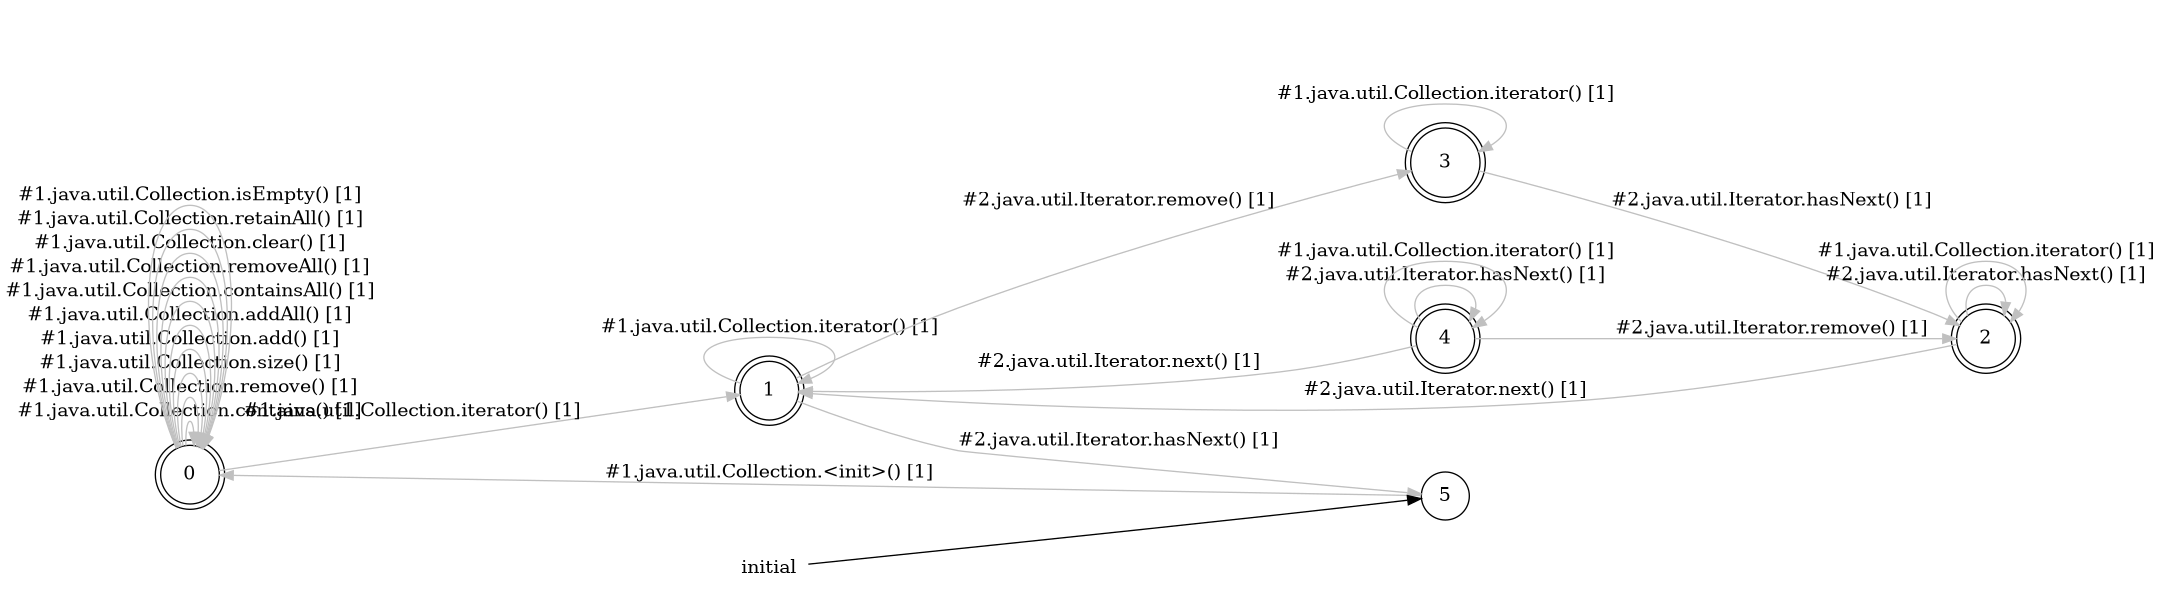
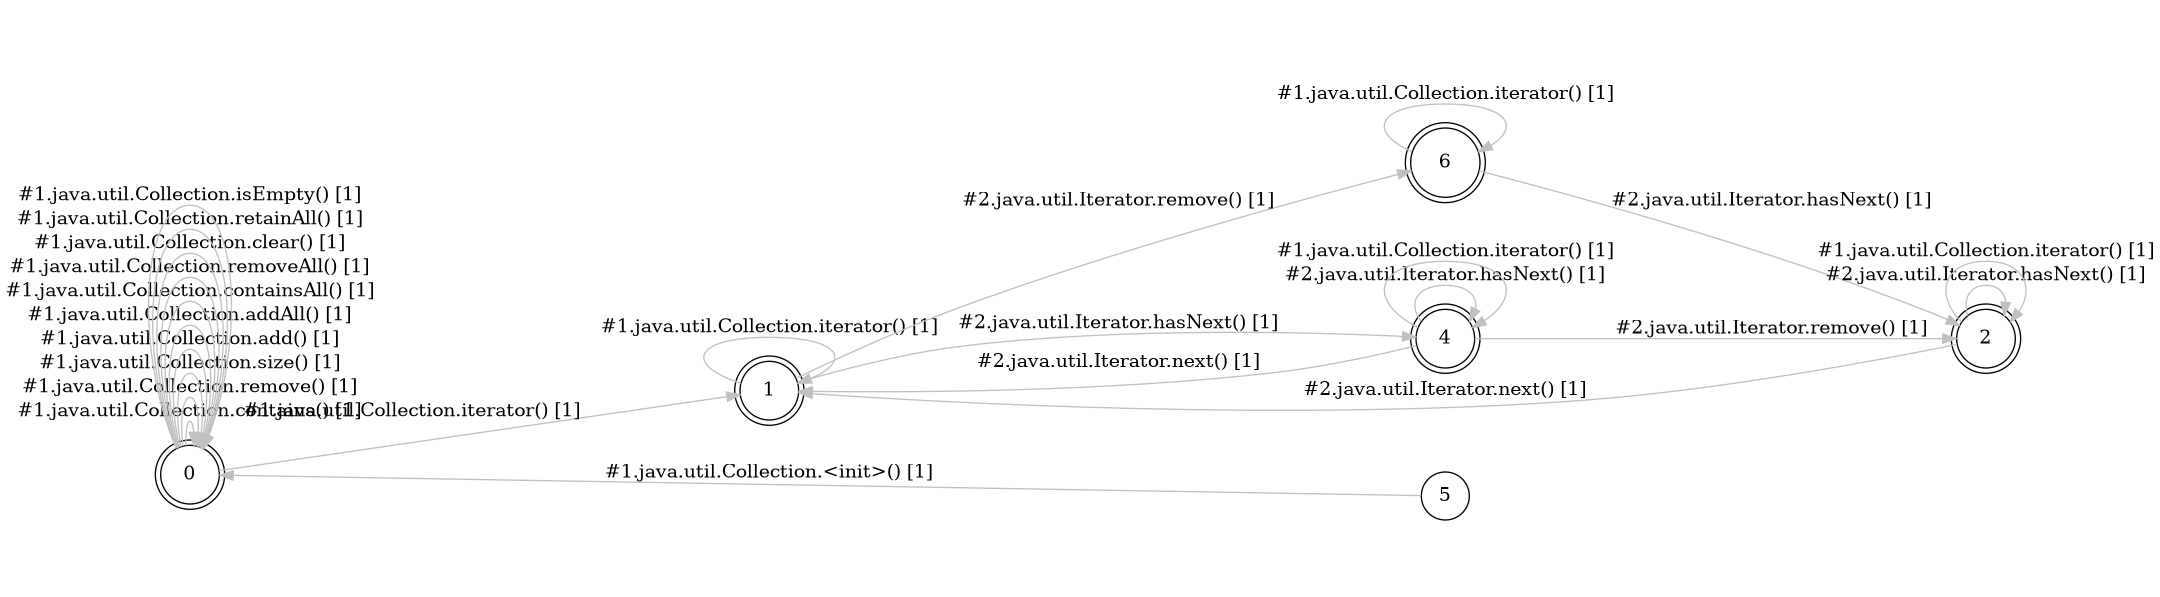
node "3": label "3" -> "6"
edge "1" -> "5": now "1" -> "4"
node "initial": removed
